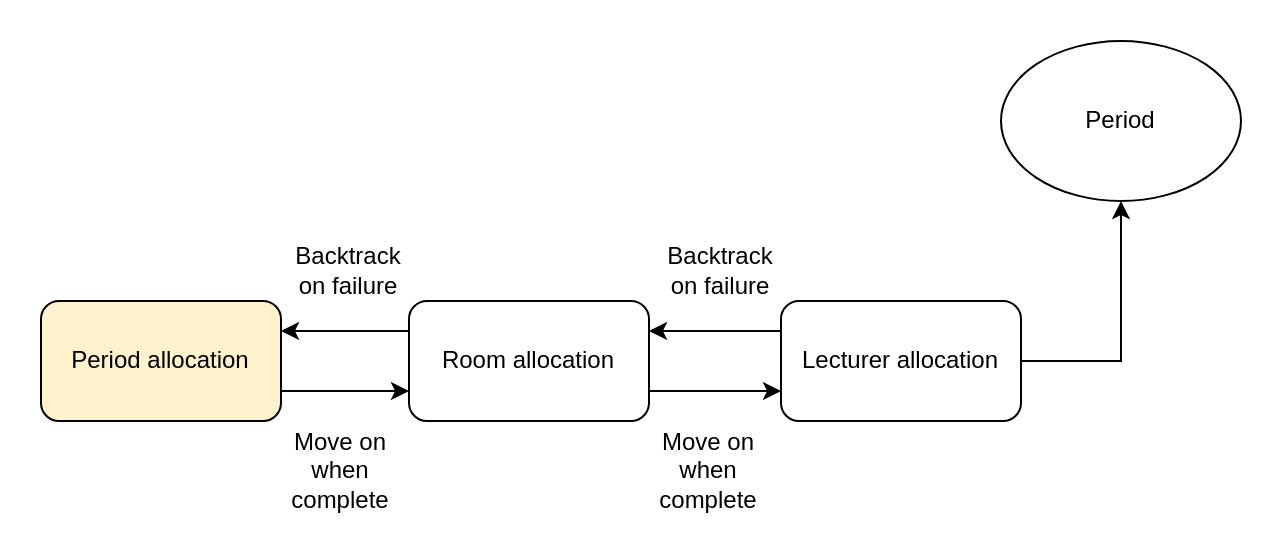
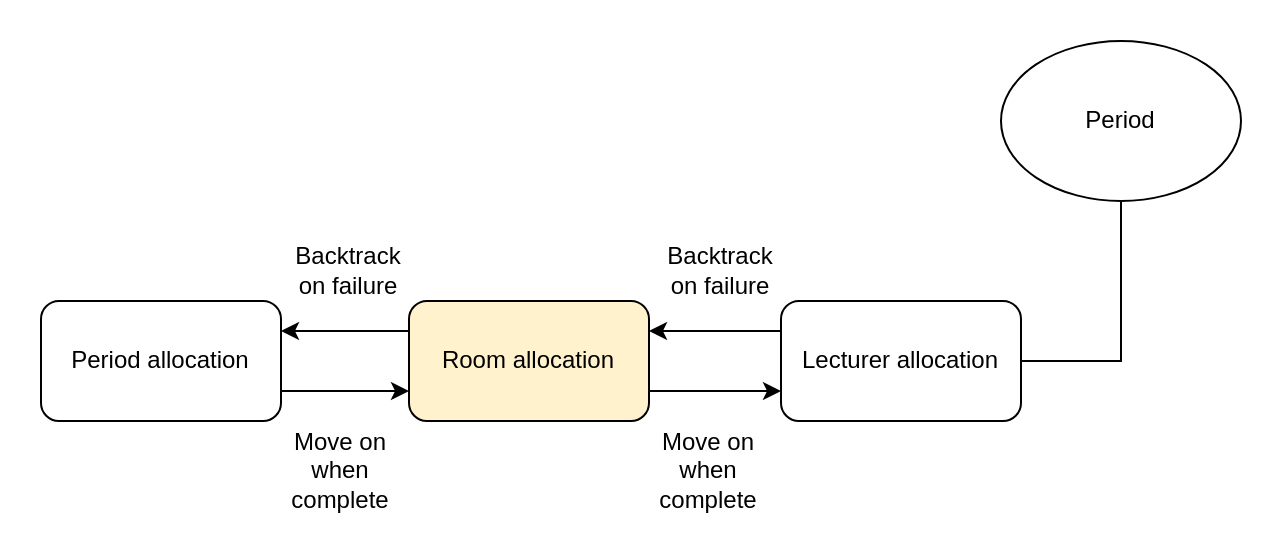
edge "Lecturer allocation" -> "Period": arrowhead classic -> none
node "Period allocation": fillcolor #fff2cc -> #ffffff
node "Room allocation": fillcolor #ffffff -> #fff2cc
